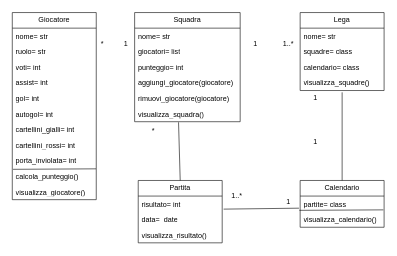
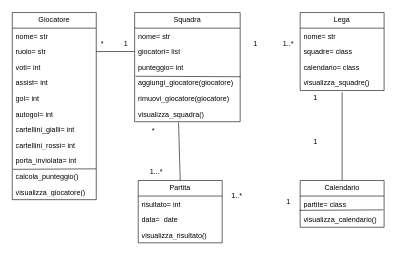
edge "ruolo= str" -- "giocatori= list": added
edge "punteggio= int" -- "aggiungi_giocatore(giocatore)": added
node "1...*": added
edge "risultato= int" -- "partite= class": removed
